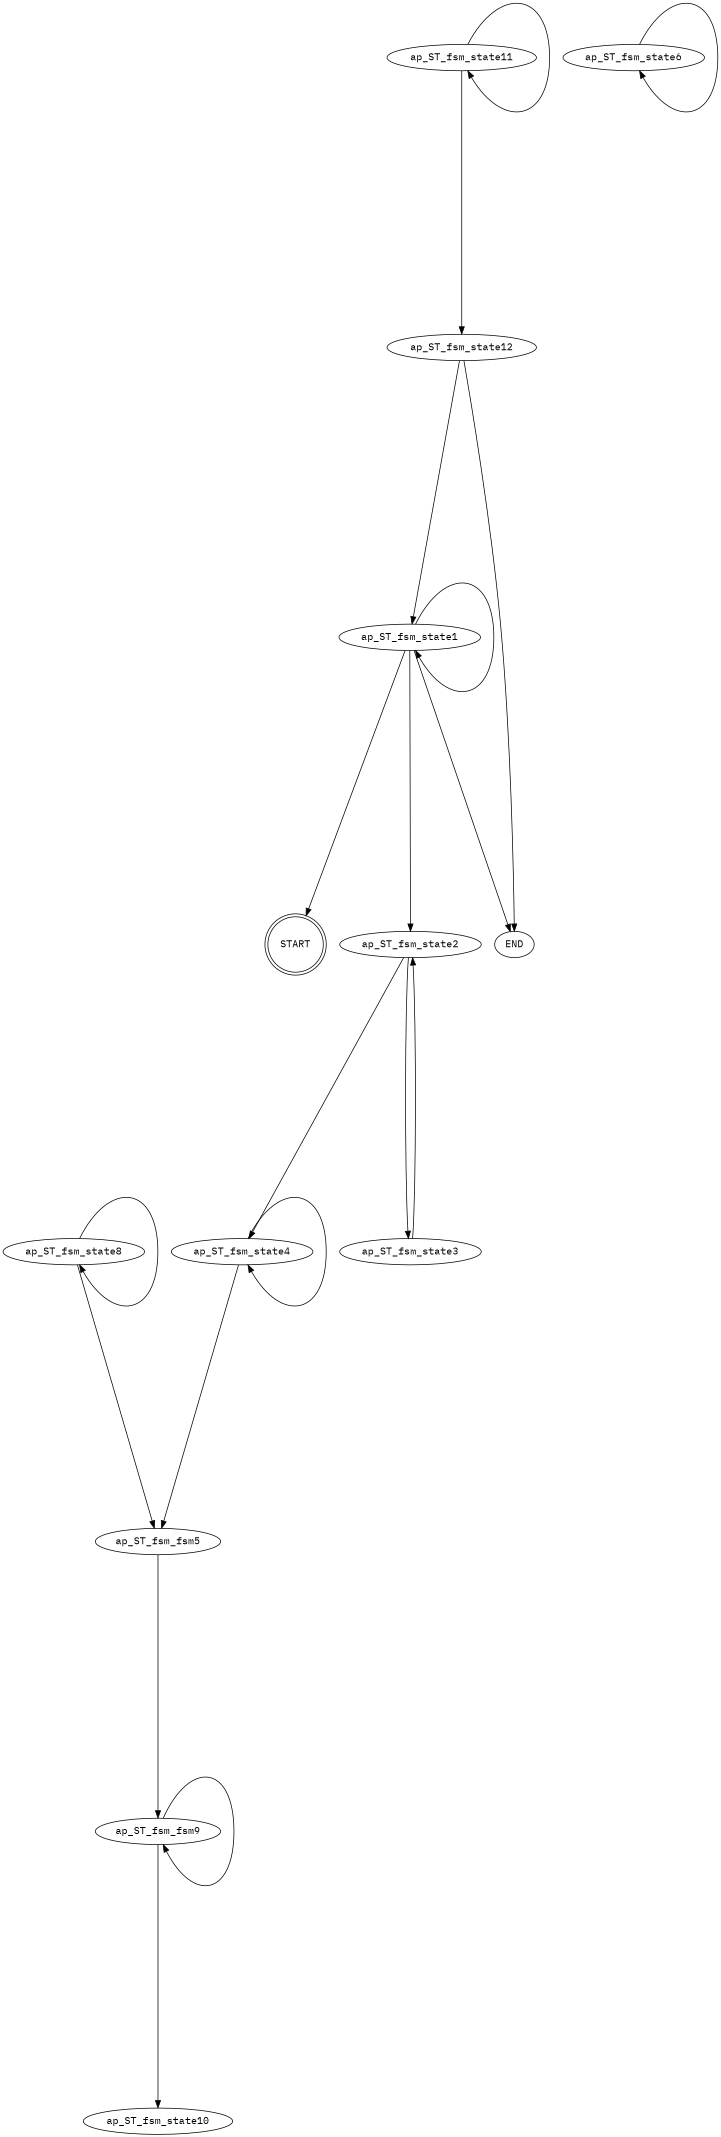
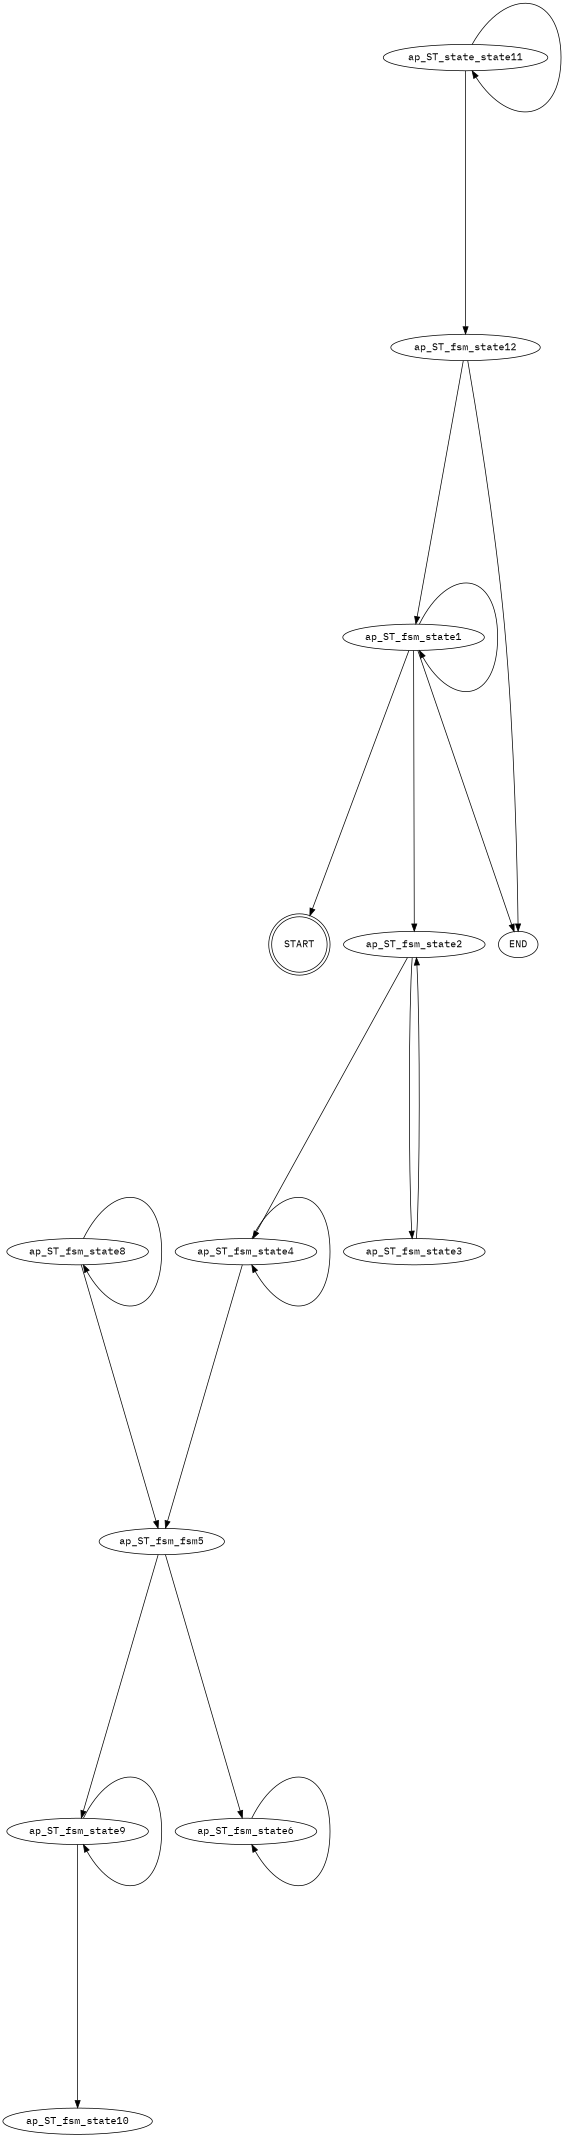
node "ap_ST_fsm_state11": label "ap_ST_fsm_state11" -> "ap_ST_state_state11"
edge "ap_ST_fsm_fsm5" -> "ap_ST_fsm_state6": added
node "ap_ST_fsm_fsm9": label "ap_ST_fsm_fsm9" -> "ap_ST_fsm_state9"
